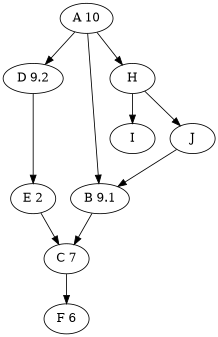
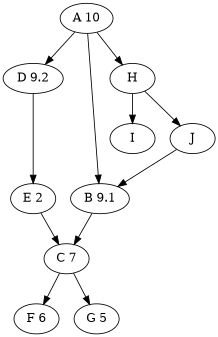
node "G 5": added
